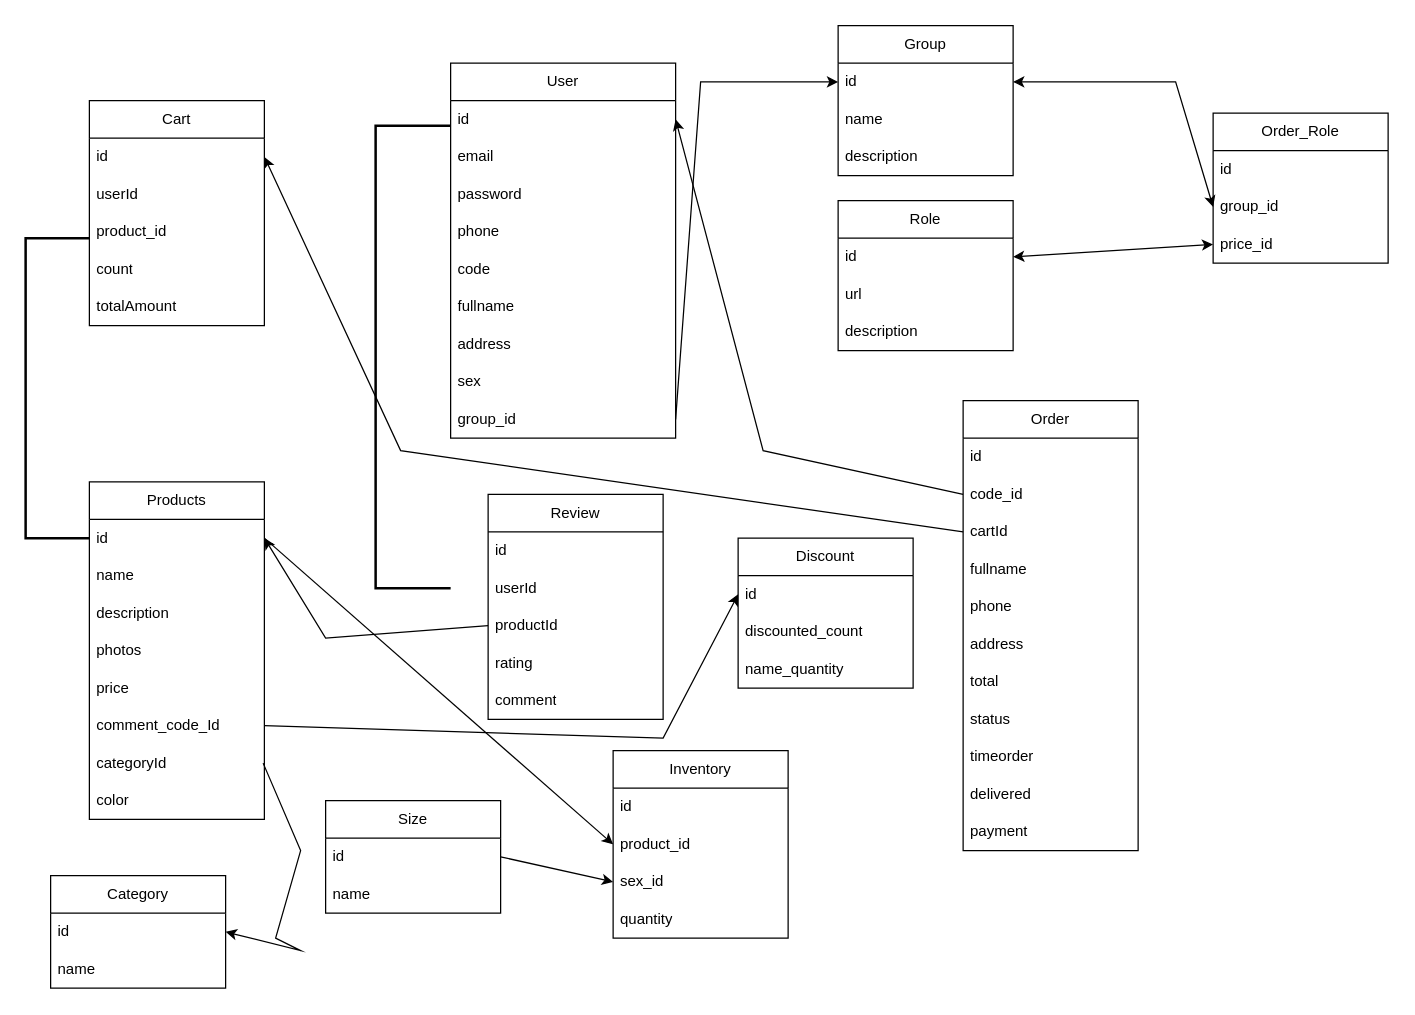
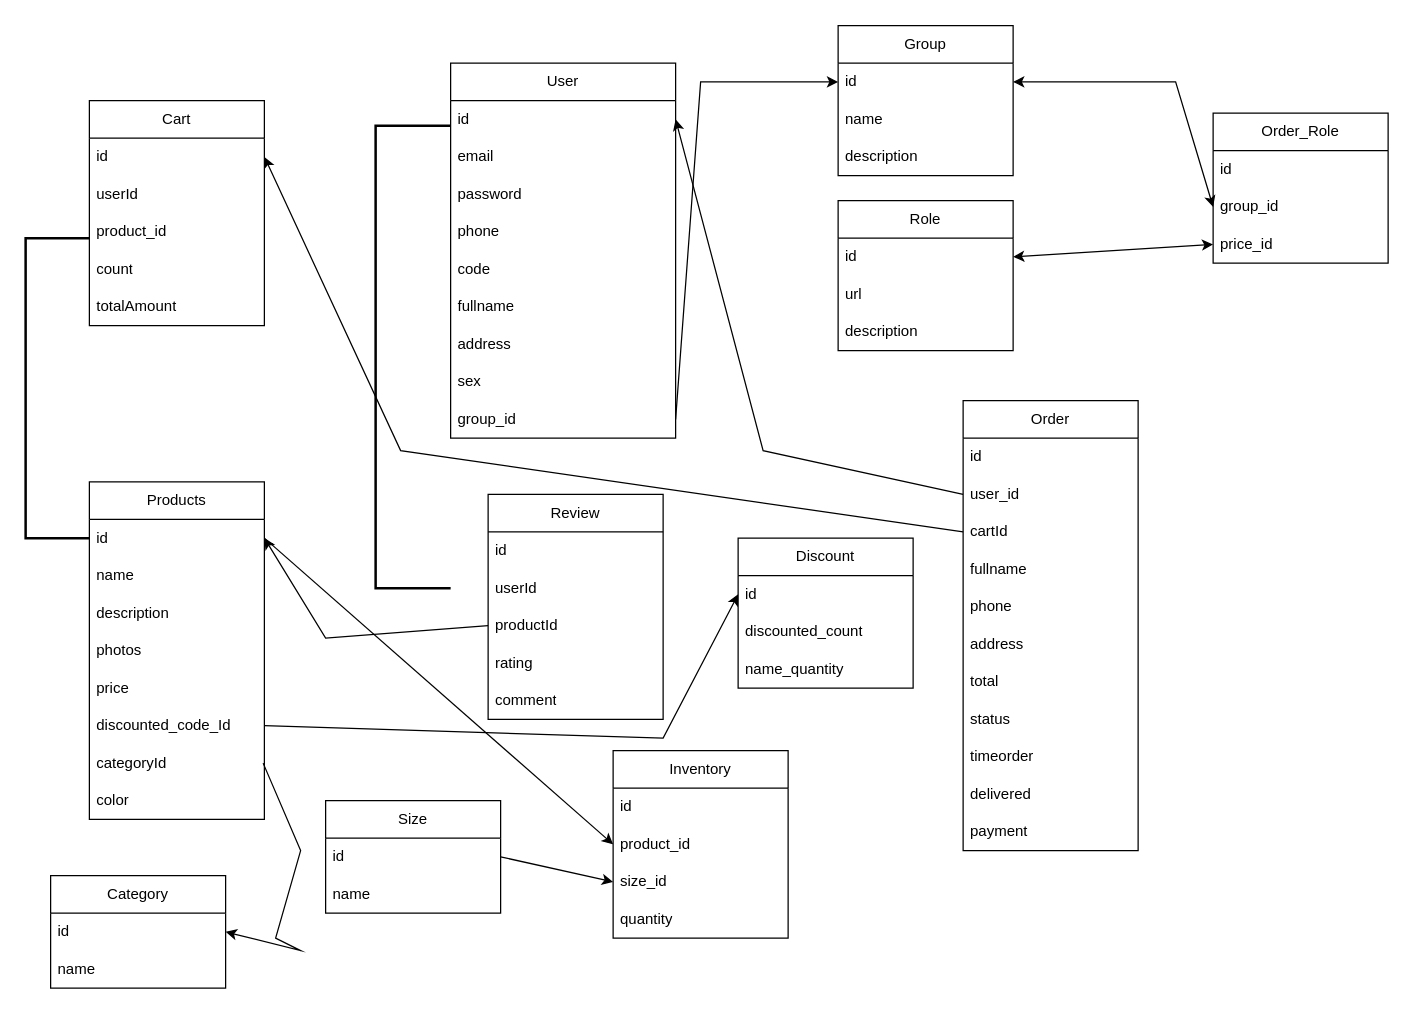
node "code_id": label "code_id" -> "user_id"
node "comment_code_Id": label "comment_code_Id" -> "discounted_code_Id"
node "sex_id": label "sex_id" -> "size_id"
